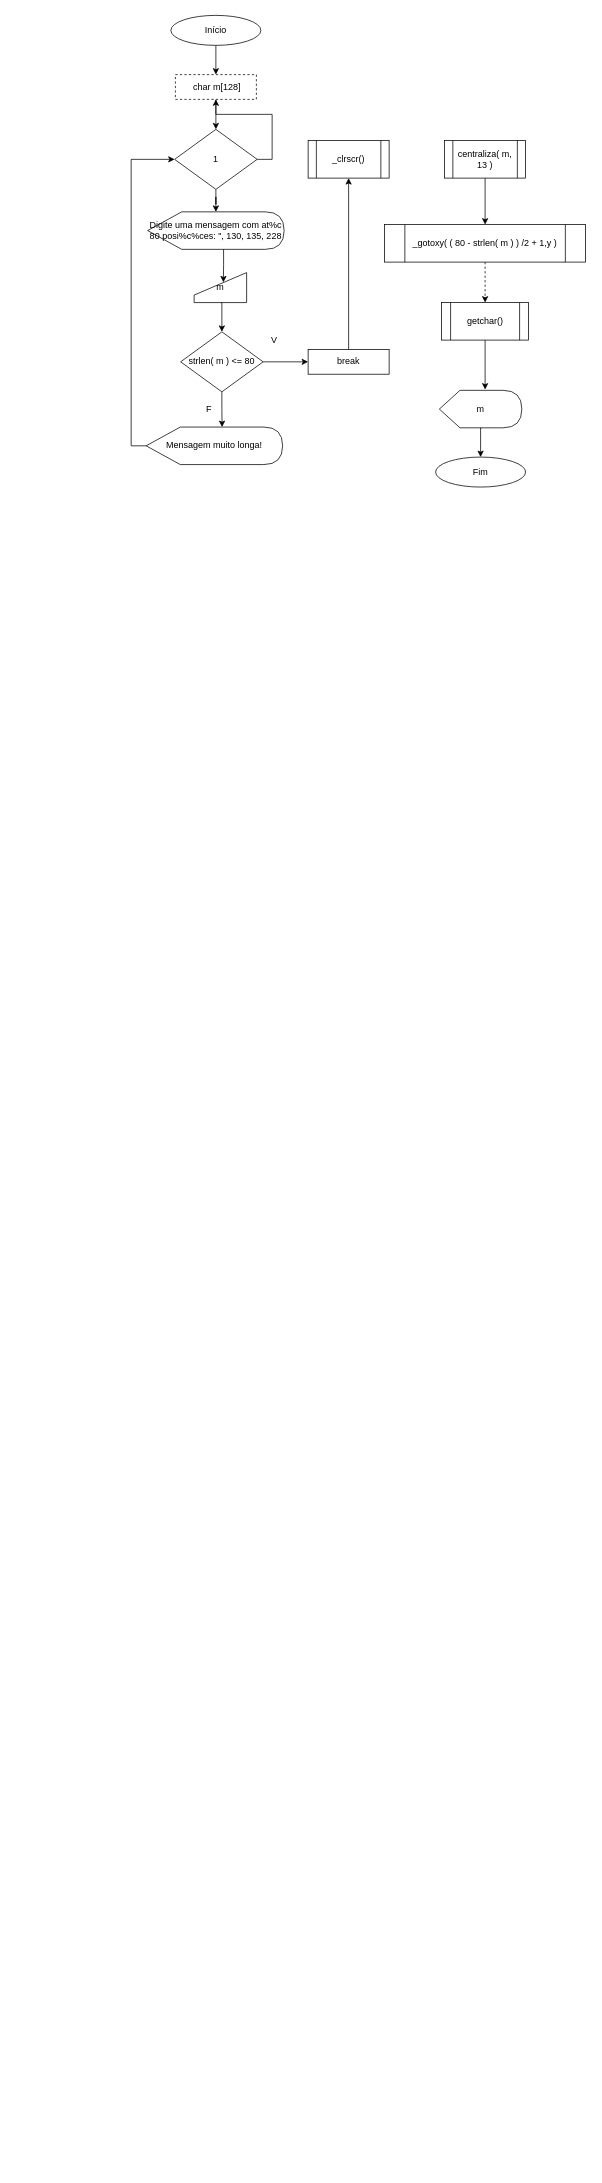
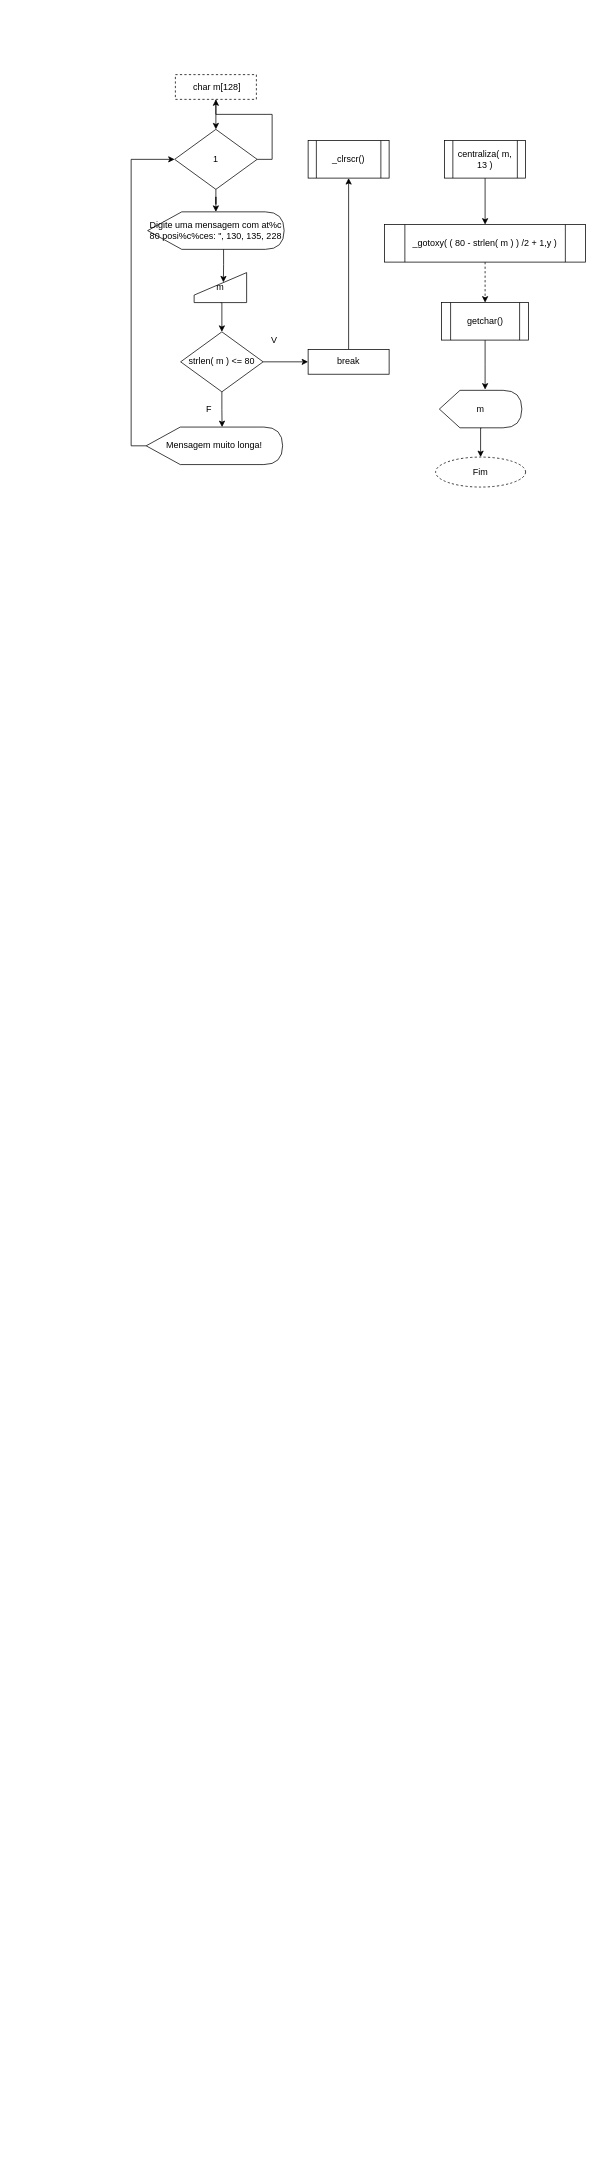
node "Início": removed
edge "Início" -> "char m[128]": removed
node "Fim": style solid -> dashed
